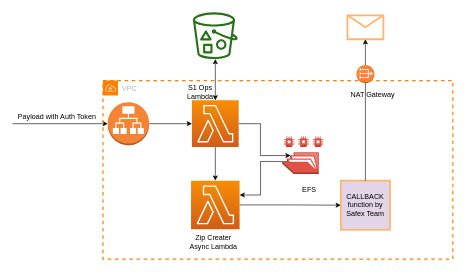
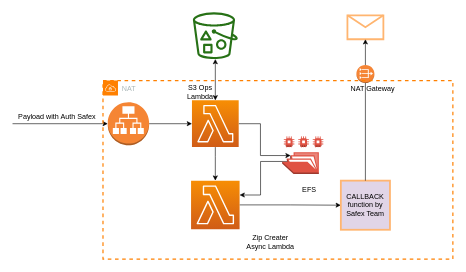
node "VPC": label "VPC" -> "NAT"
node "S1 Ops Lambda": label "S1 Ops Lambda" -> "S3 Ops Lambda"
node "NAT Gateway": moved (373, 95) -> (373, 89)
node "Payload with Auth Token": label "Payload with Auth Token" -> "Payload with Auth Safex"
node "Zip Creater Async Lambda": moved (213, 242) -> (270, 242)
